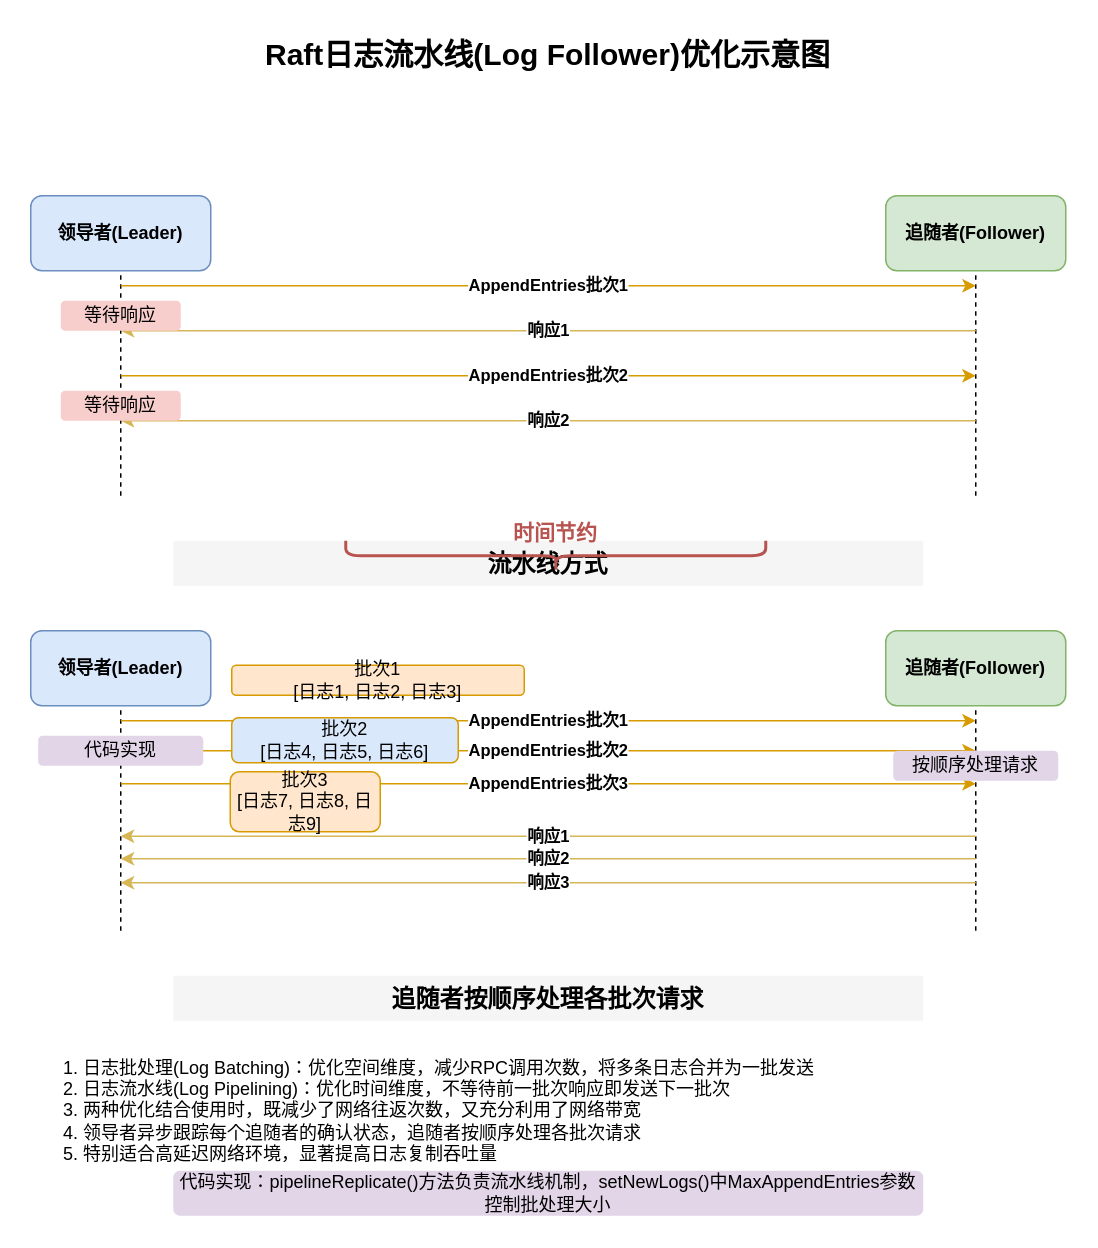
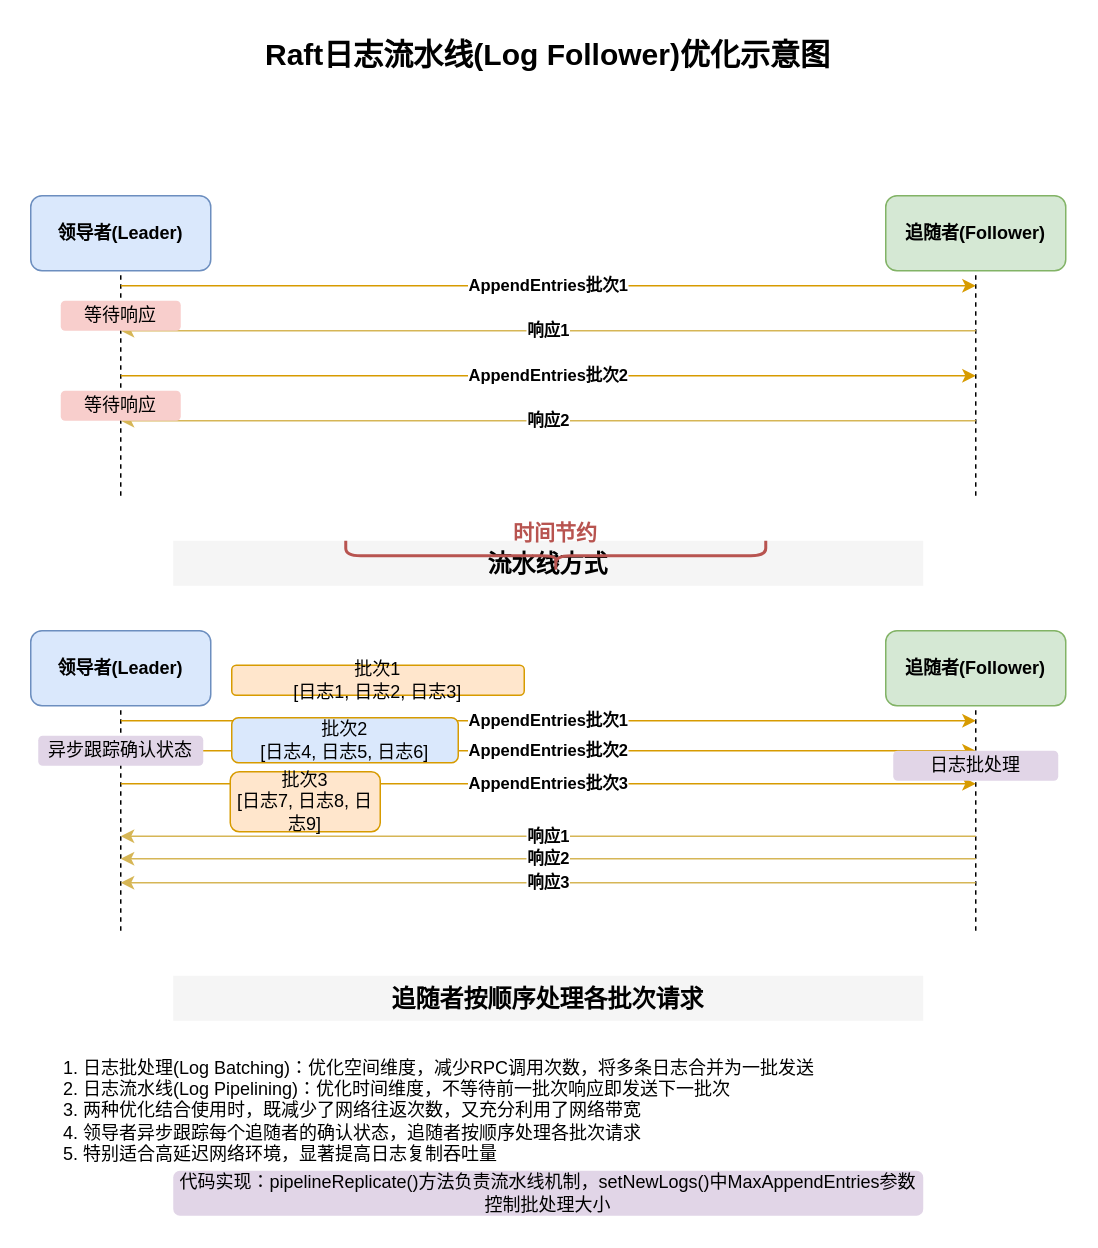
node "代码实现": label "代码实现" -> "异步跟踪确认状态"
node "按顺序处理请求": label "按顺序处理请求" -> "日志批处理"
